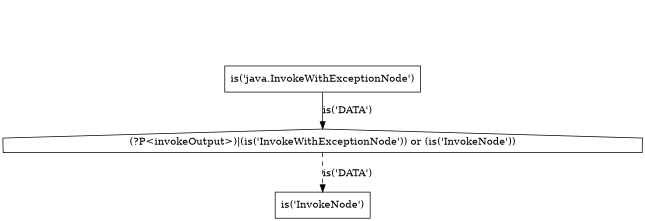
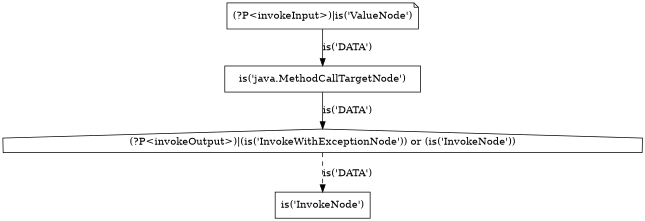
node "(?P<invokeInput>)|is('ValueNode')": added
node "is('java.InvokeWithExceptionNode')": label "is('java.InvokeWithExceptionNode')" -> "is('java.MethodCallTargetNode')"
